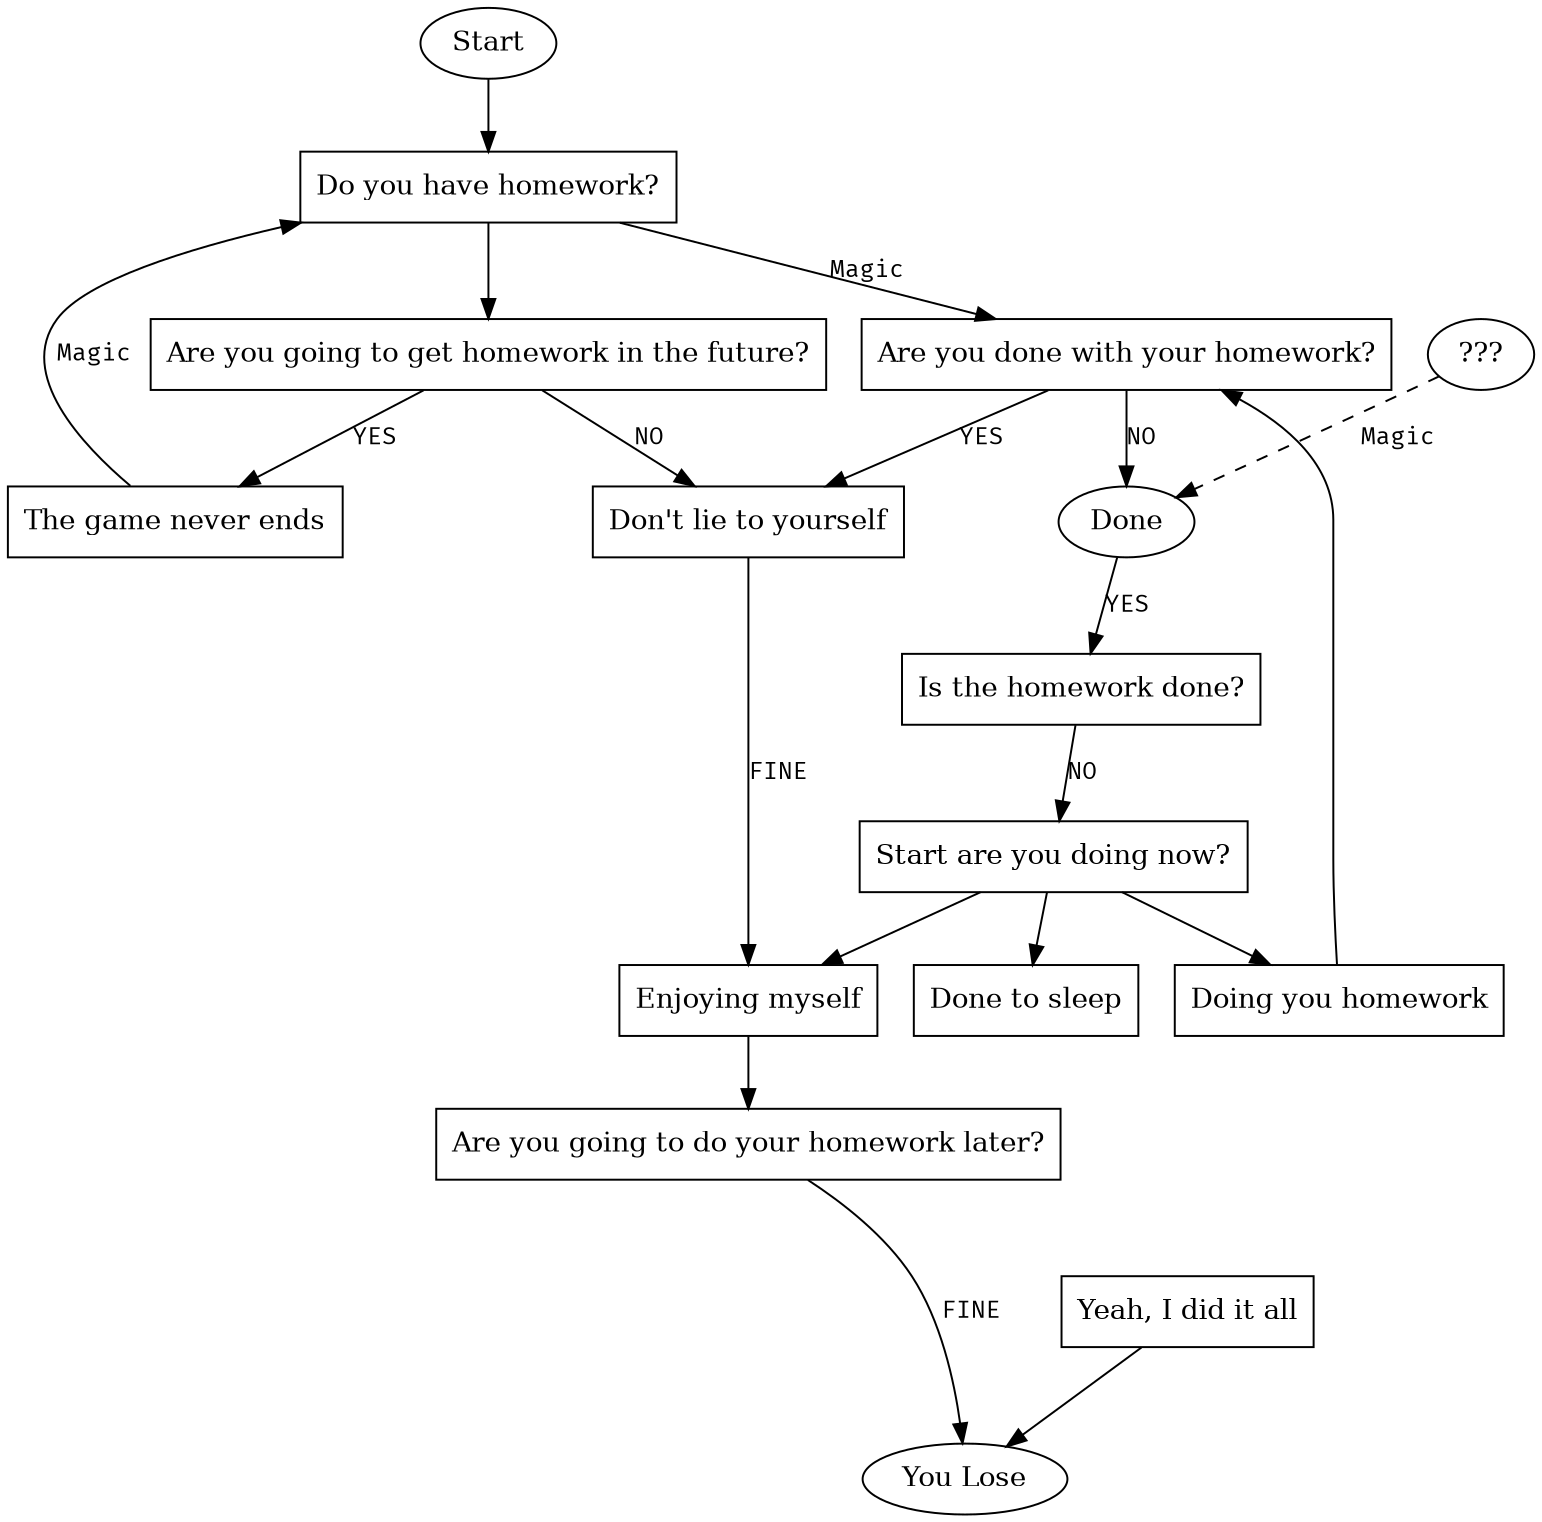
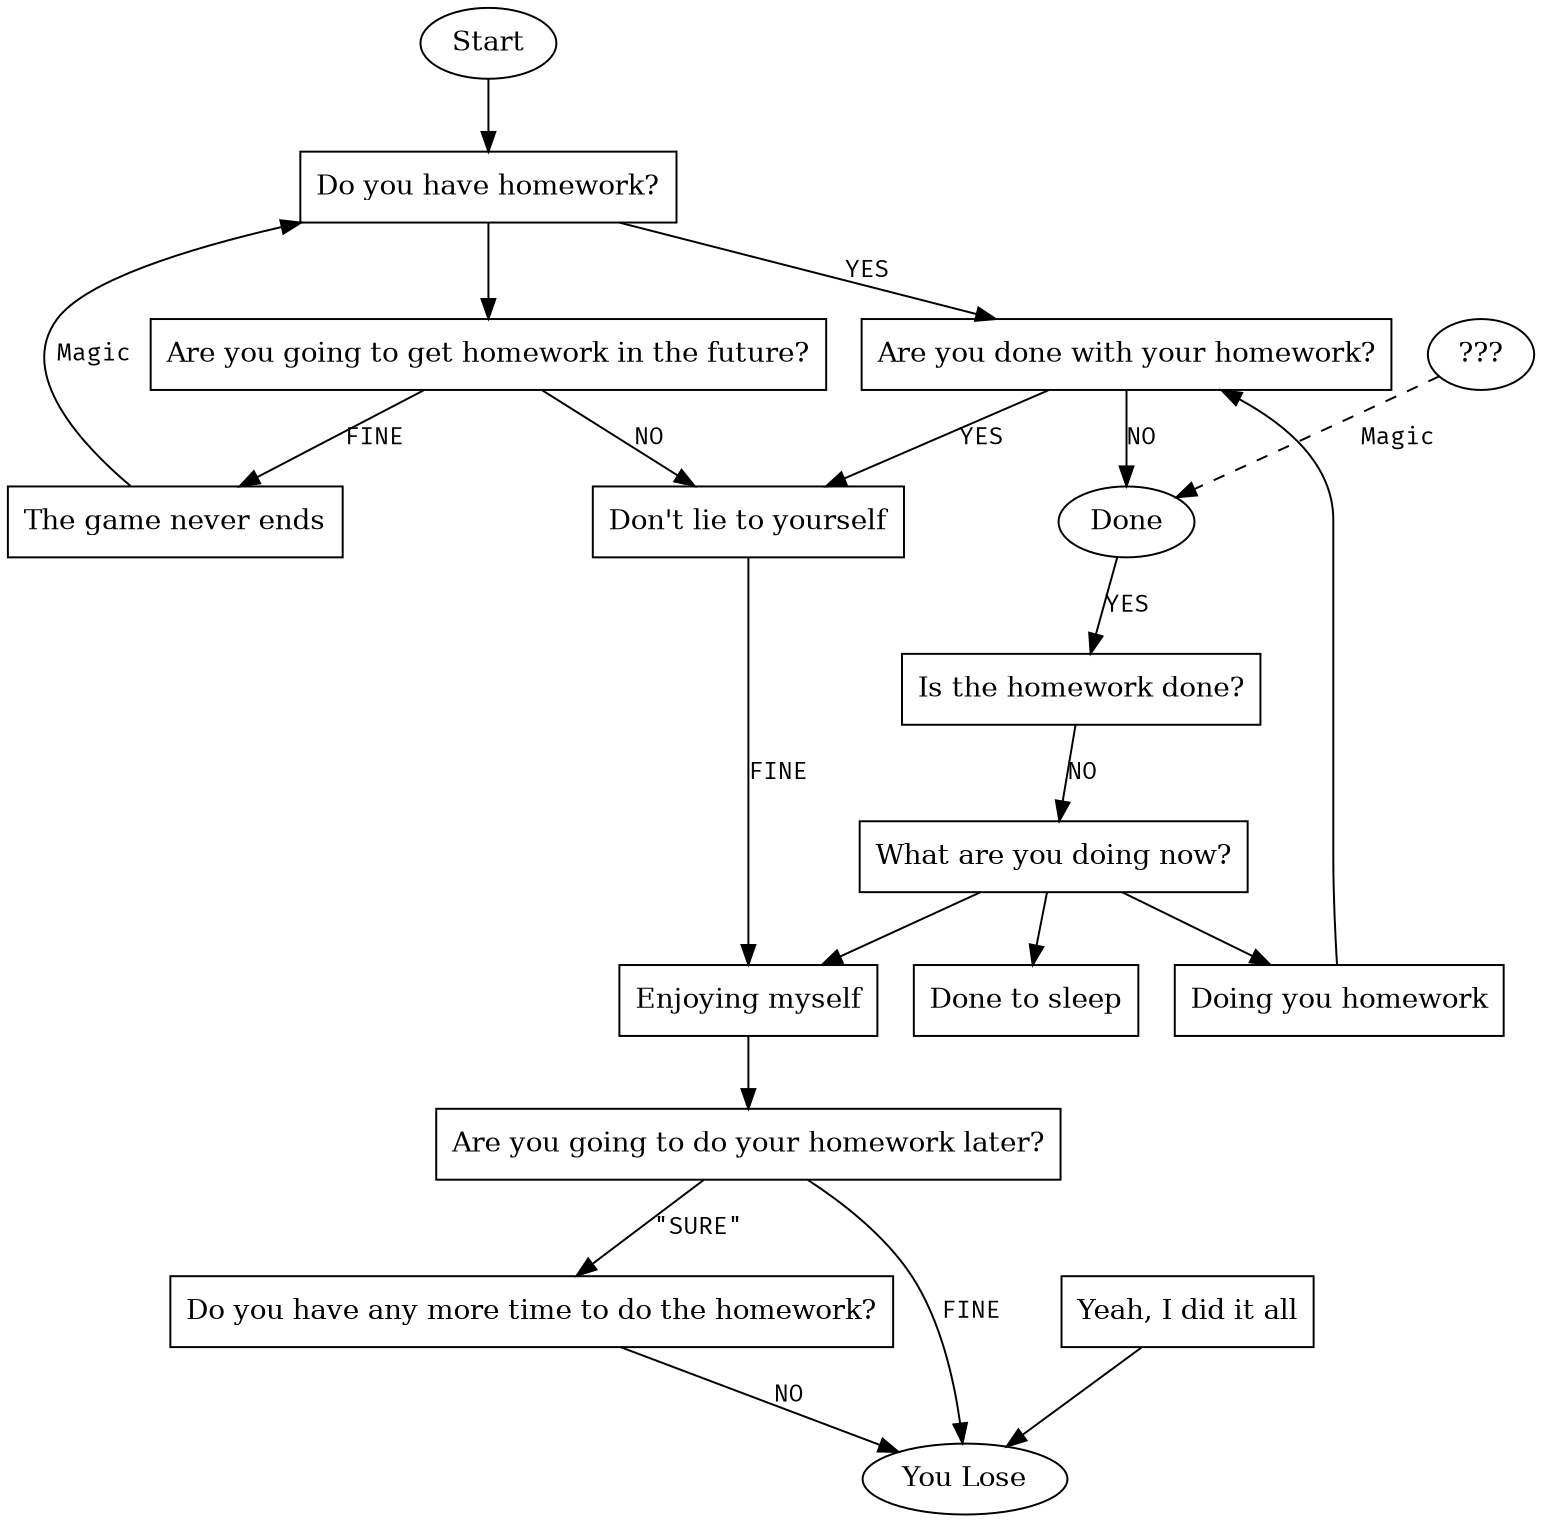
edge "Do you have homework?" -> "Are you done with your homework?": label "Magic" -> "YES"
edge "Are you going to get homework in the future?" -> "The game never ends": label "YES" -> "FINE"
node "Start are you doing now?": label "Start are you doing now?" -> "What are you doing now?"
node "Do you have any more time to do the homework?": added
